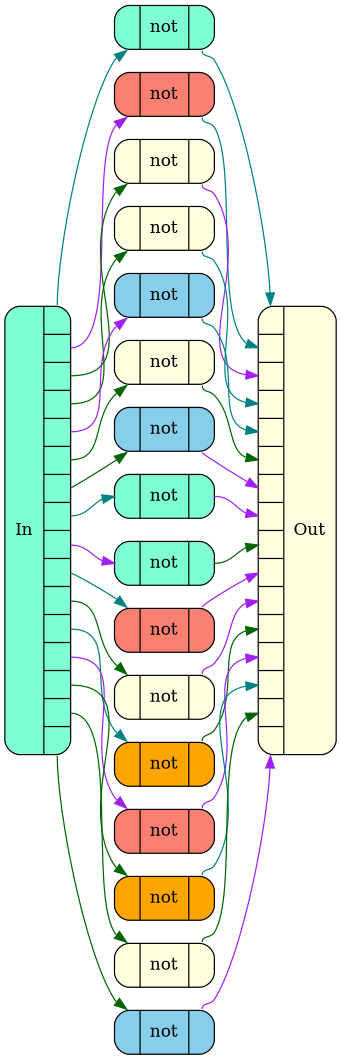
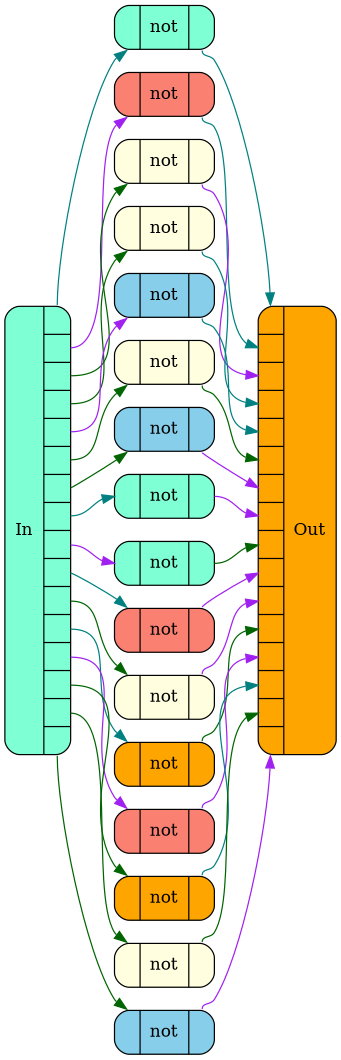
node "Out": fillcolor lightyellow -> orange
